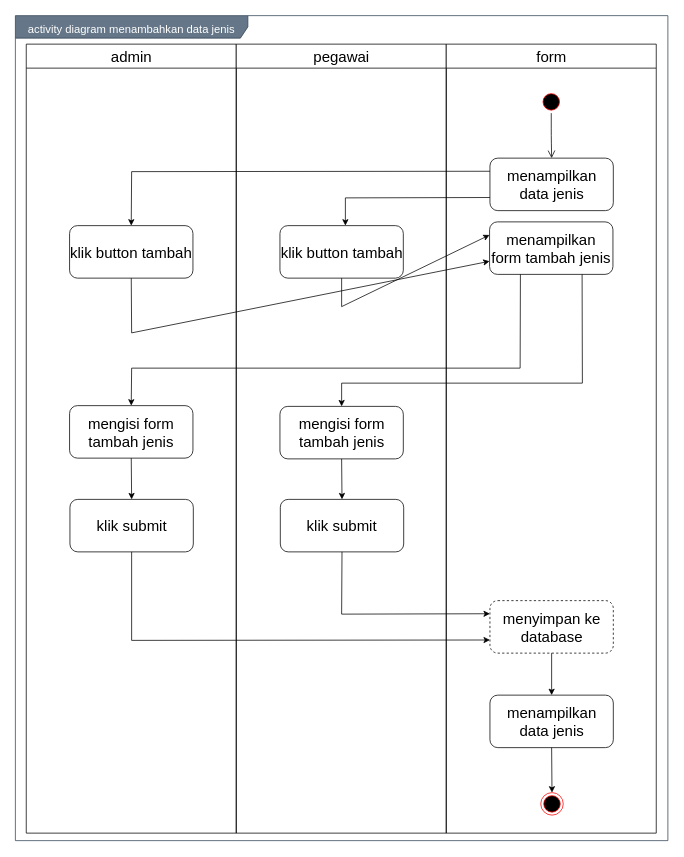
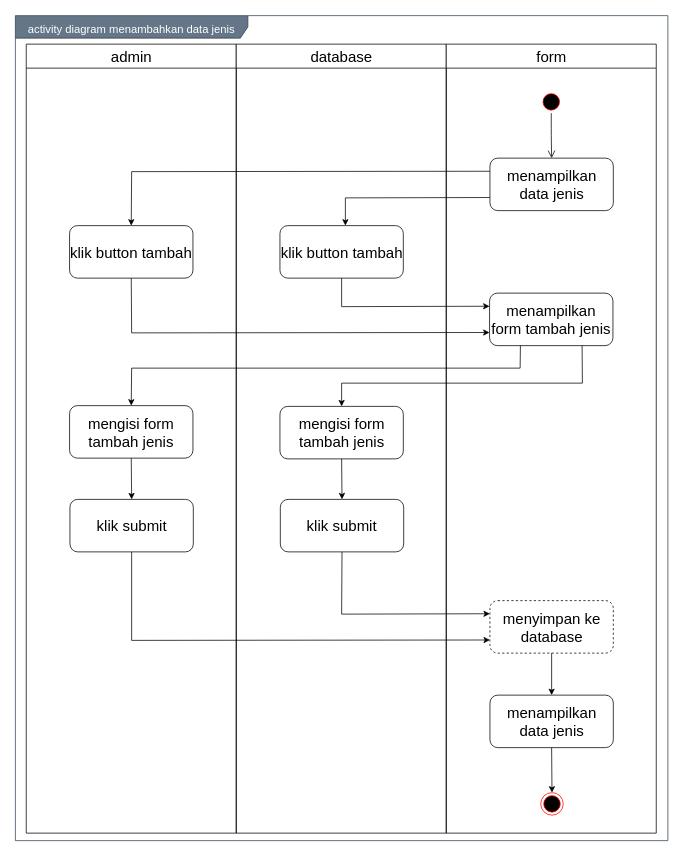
node "pegawai": label "pegawai" -> "database"
node "menampilkan form tambah jenis": moved (551, 248) -> (551, 319)
